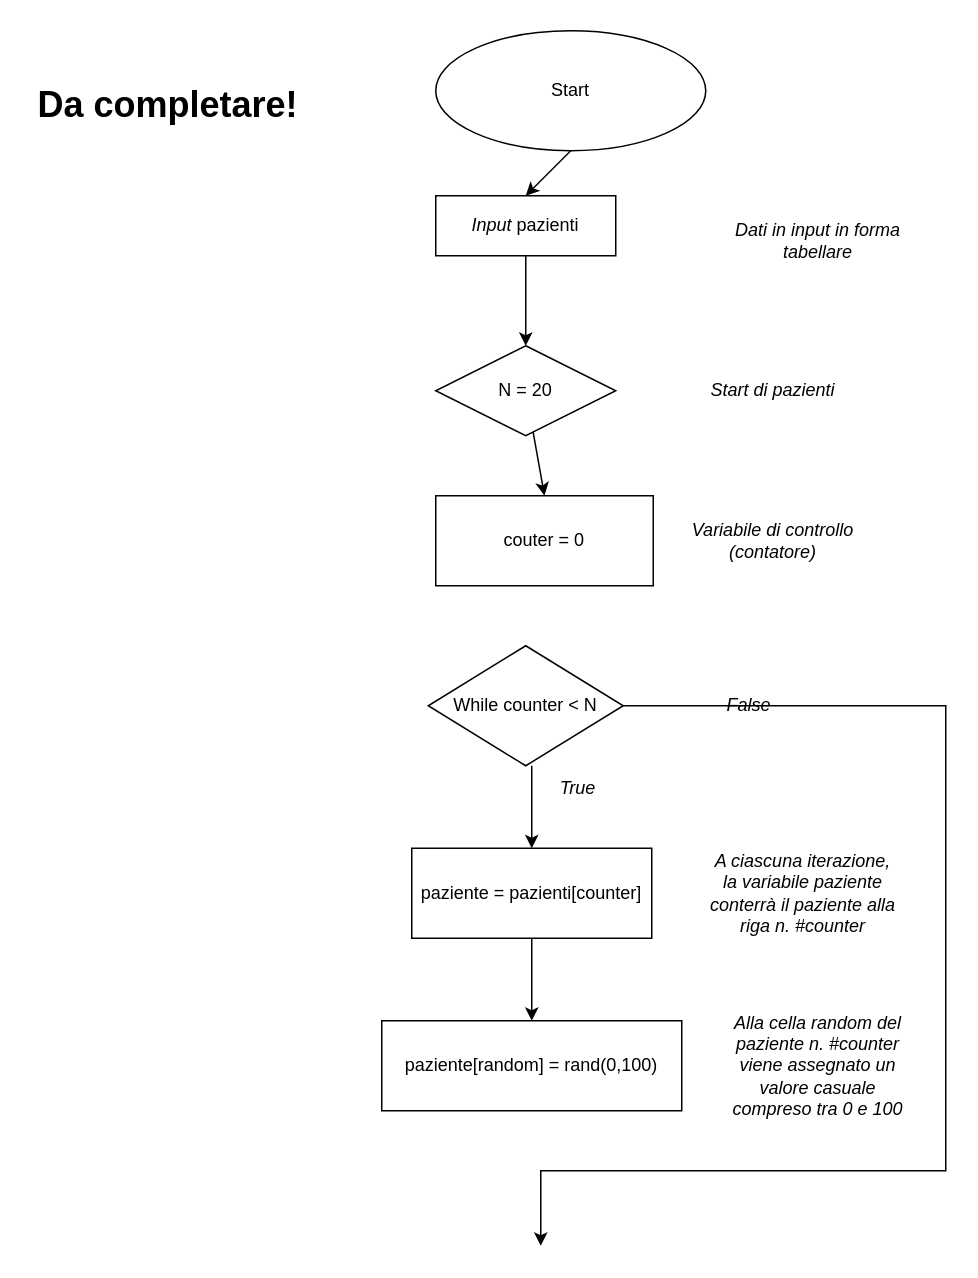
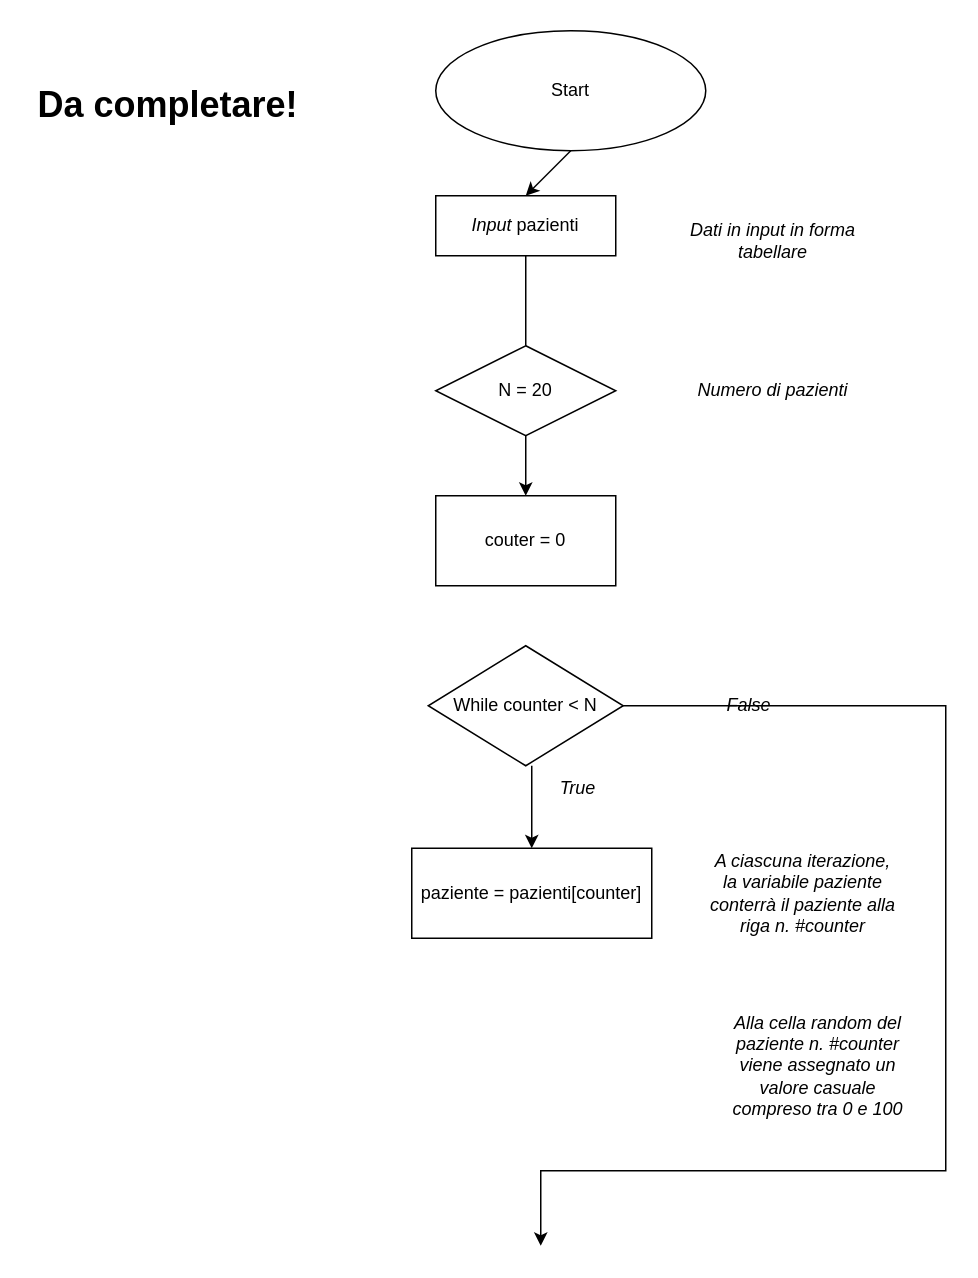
node "Dati in input in forma tabellare": moved (818, 241) -> (773, 241)
edge "Input pazienti" -> "N = 20": arrowhead classic -> none
node "Start di pazienti": label "Start di pazienti" -> "Numero di pazienti"
node "couter = 0": size 218x90 -> 180x90
node "Variabile di controllo (contatore)": removed
edge "paziente = pazienti[counter]" -> "paziente[random] = rand(0,100)": removed
node "paziente[random] = rand(0,100)": removed
